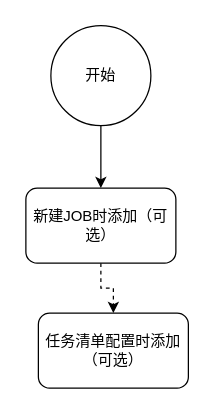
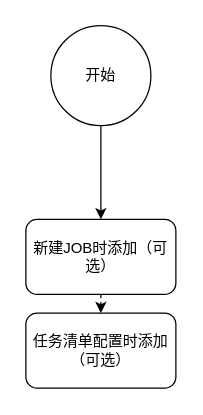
node "新建JOB时添加（可选）": moved (101, 226) -> (101, 257)
node "任务清单配置时添加（可选）": moved (113, 351) -> (101, 351)
